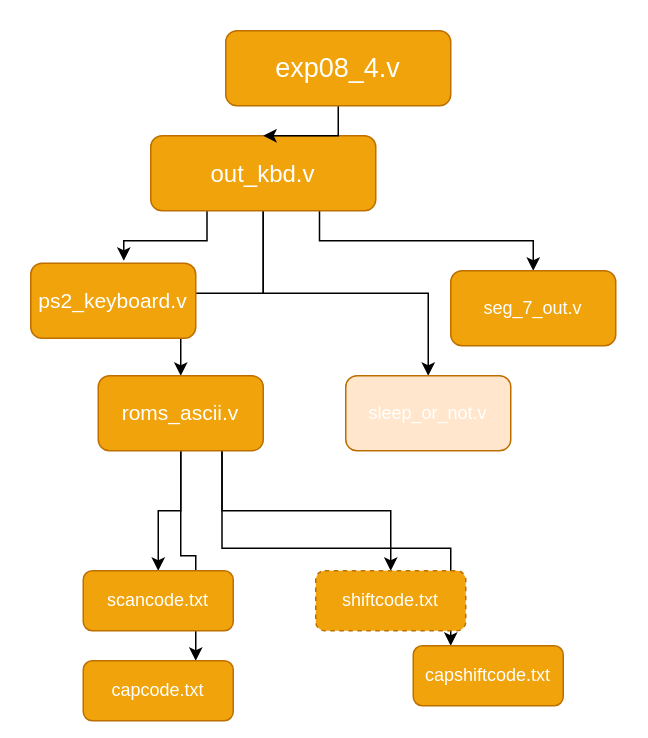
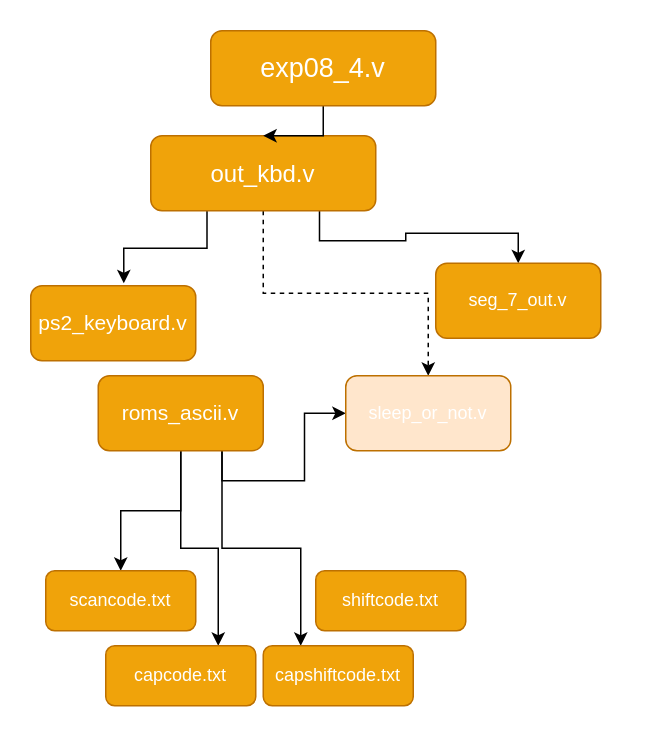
node "exp08_4.v": moved (338, 68) -> (323, 68)
edge "out_kbd.v" -> "roms_ascii.v": removed
edge "out_kbd.v" -> "sleep_or_not.v": style solid -> dashed
node "ps2_keyboard.v": moved (113, 301) -> (113, 323)
node "seg_7_out.v": moved (533, 308) -> (518, 301)
edge "roms_ascii.v" -> "shiftcode.txt": now "roms_ascii.v" -> "sleep_or_not.v"
node "scancode.txt": moved (158, 601) -> (121, 601)
node "shiftcode.txt": style dashed -> solid
node "capshiftcode.txt": moved (488, 676) -> (338, 676)
node "capcode.txt": moved (158, 691) -> (181, 676)
